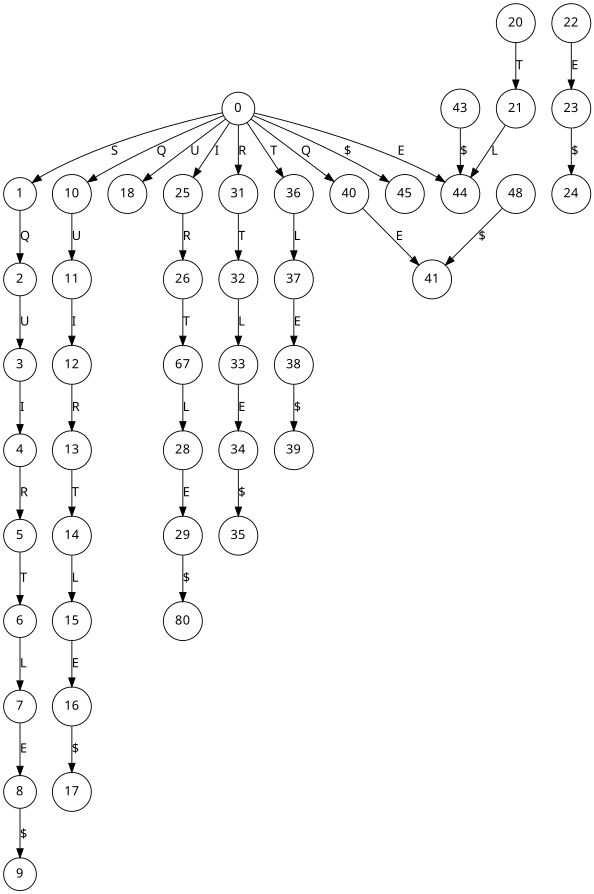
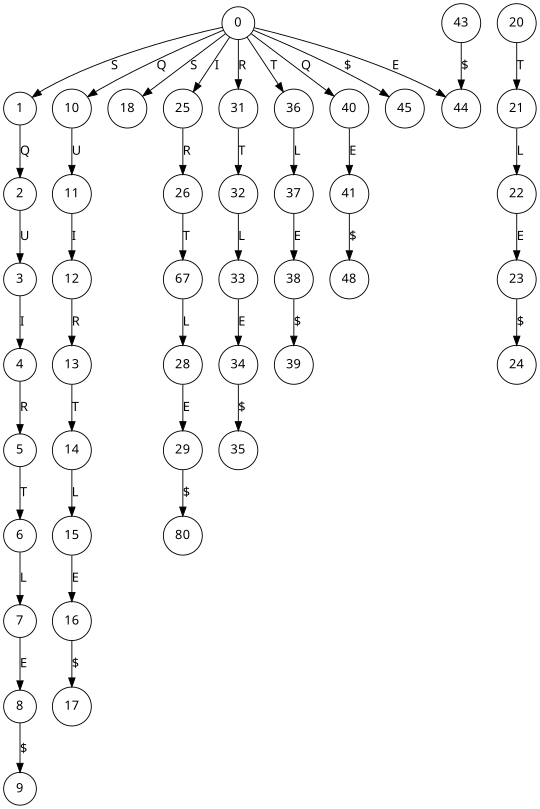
edge "21" -> "44": now "21" -> "22"
edge "0" -> "18": label "U" -> "S"
edge "48" -> "41": reversed
